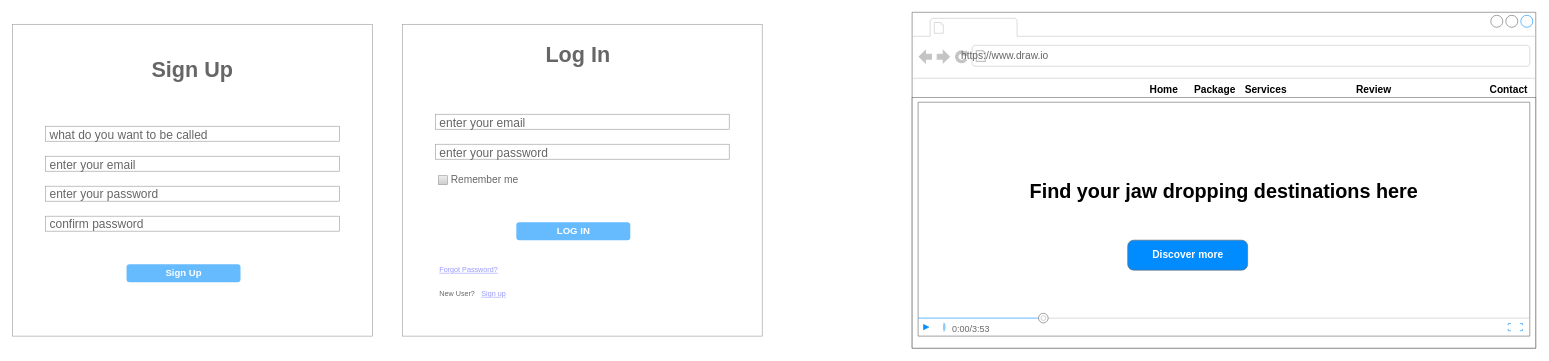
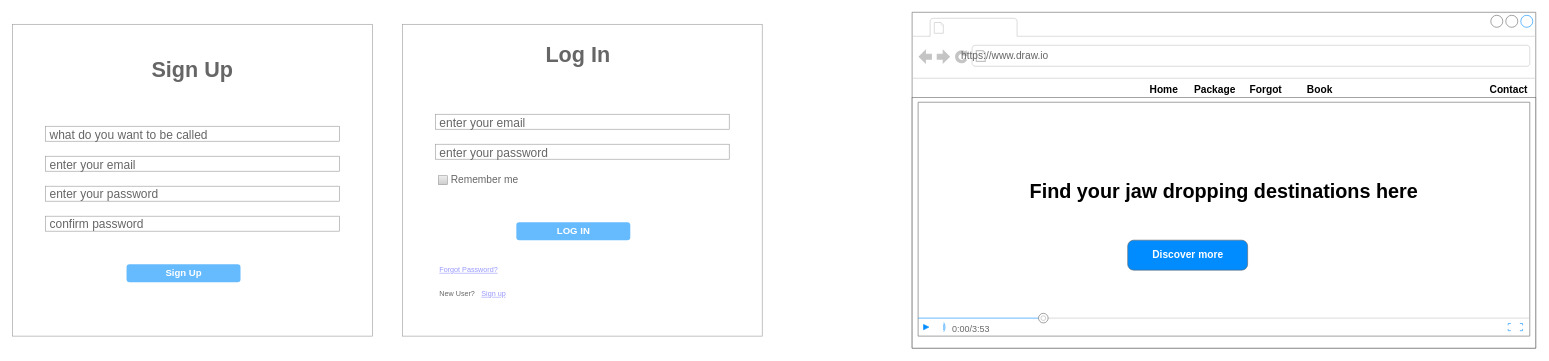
node "Services": label "Services" -> "Forgot"
node "Book": added
node "Review": removed
